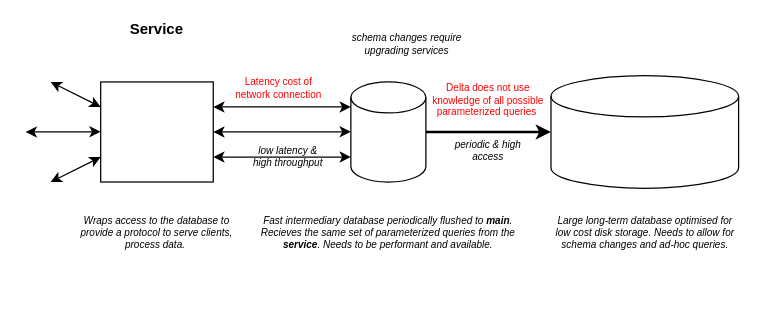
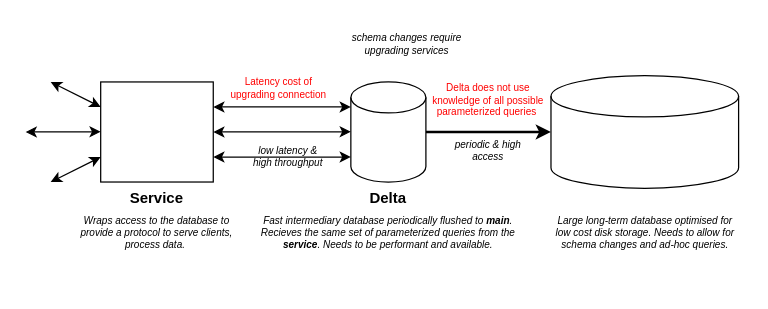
node "Service": moved (157, 29) -> (157, 198)
node "Latency cost of network connection": label "Latency cost of network connection" -> "Latency cost of upgrading connection"
node "Delta": added
